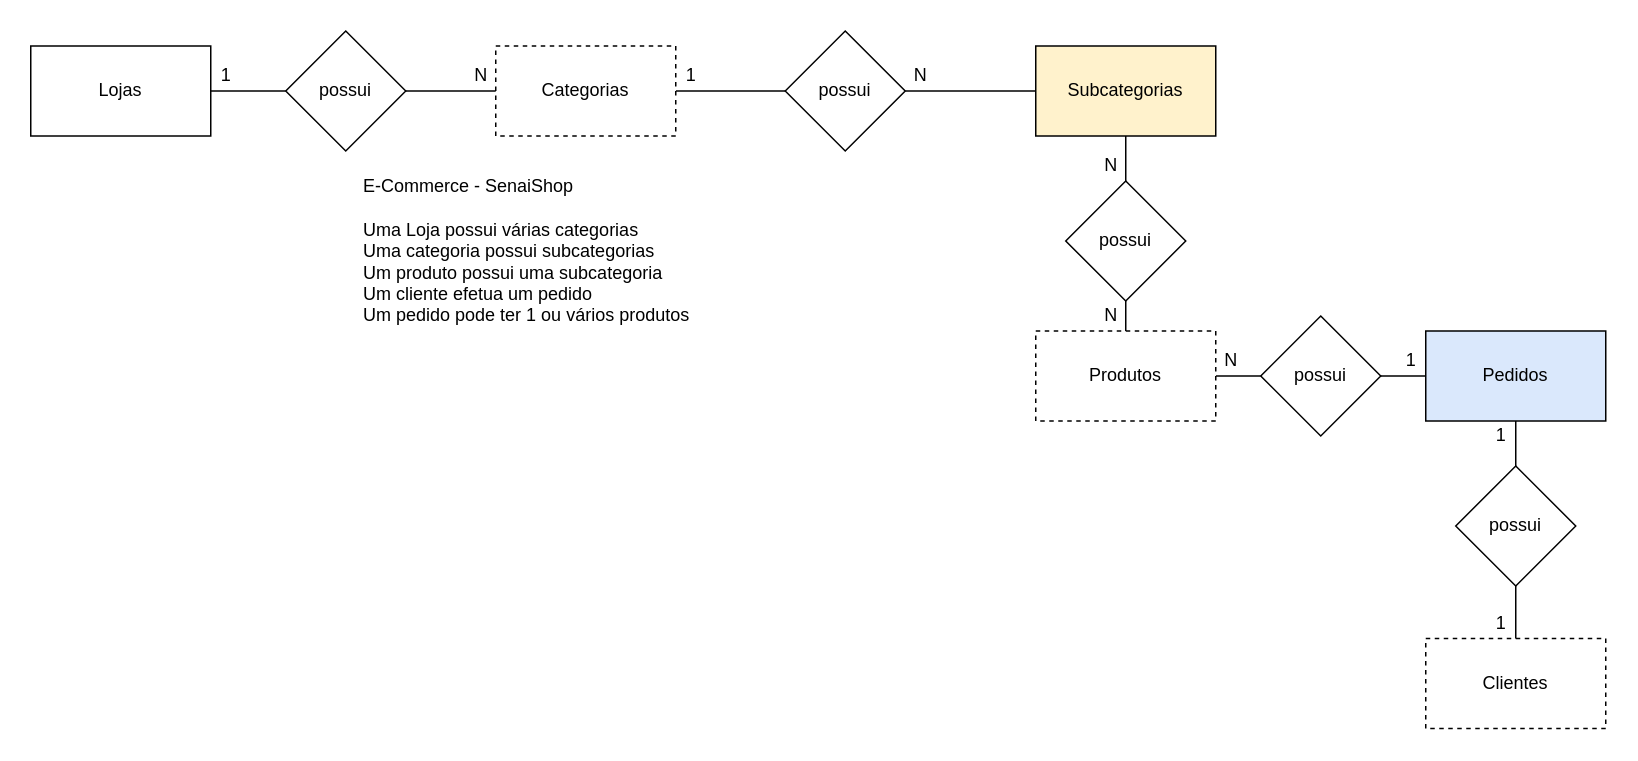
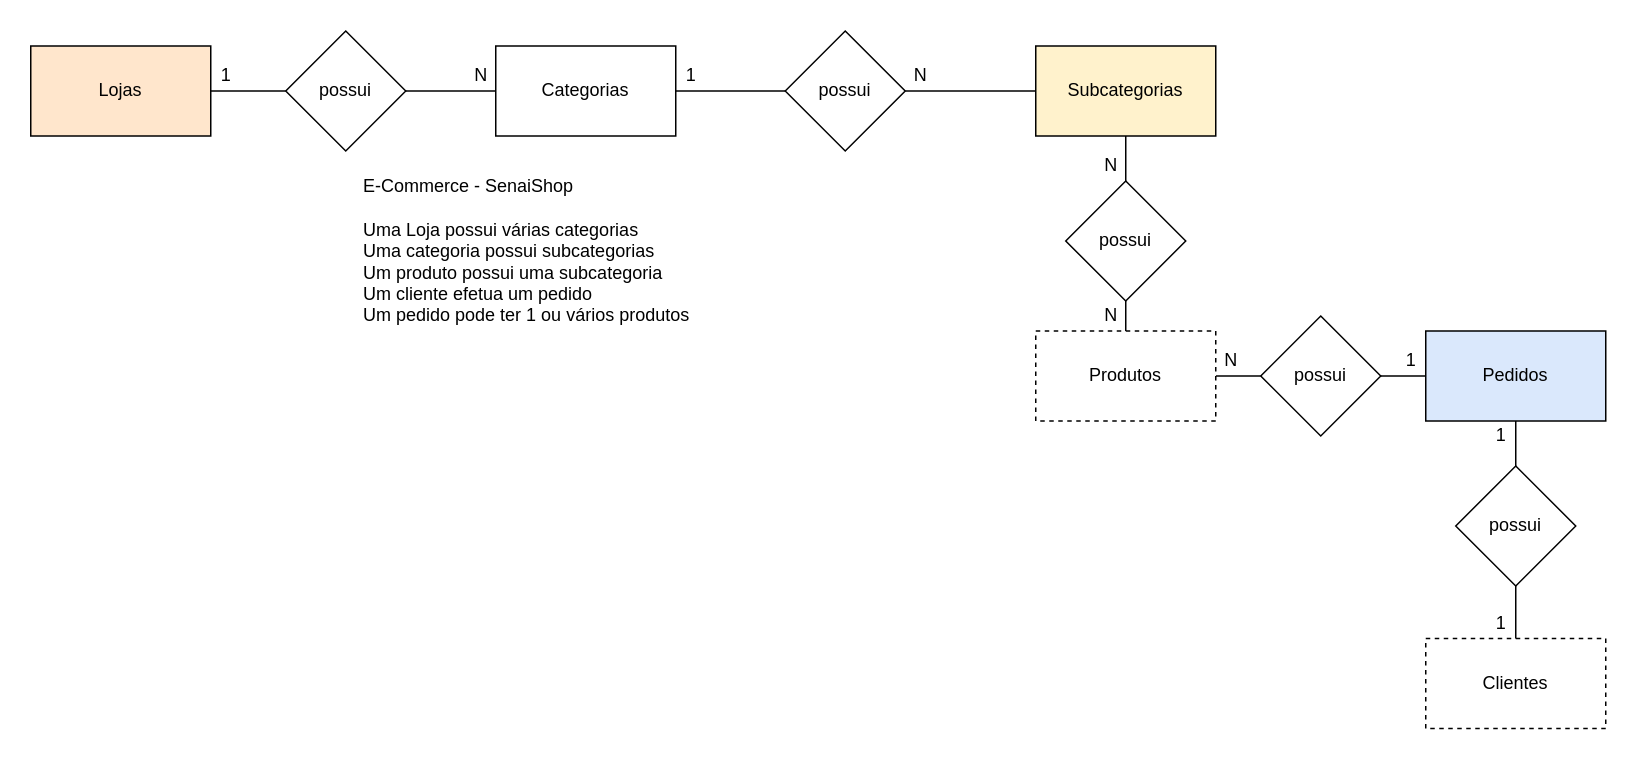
node "Lojas": fillcolor #ffffff -> #ffe6cc
node "Categorias": style dashed -> solid
